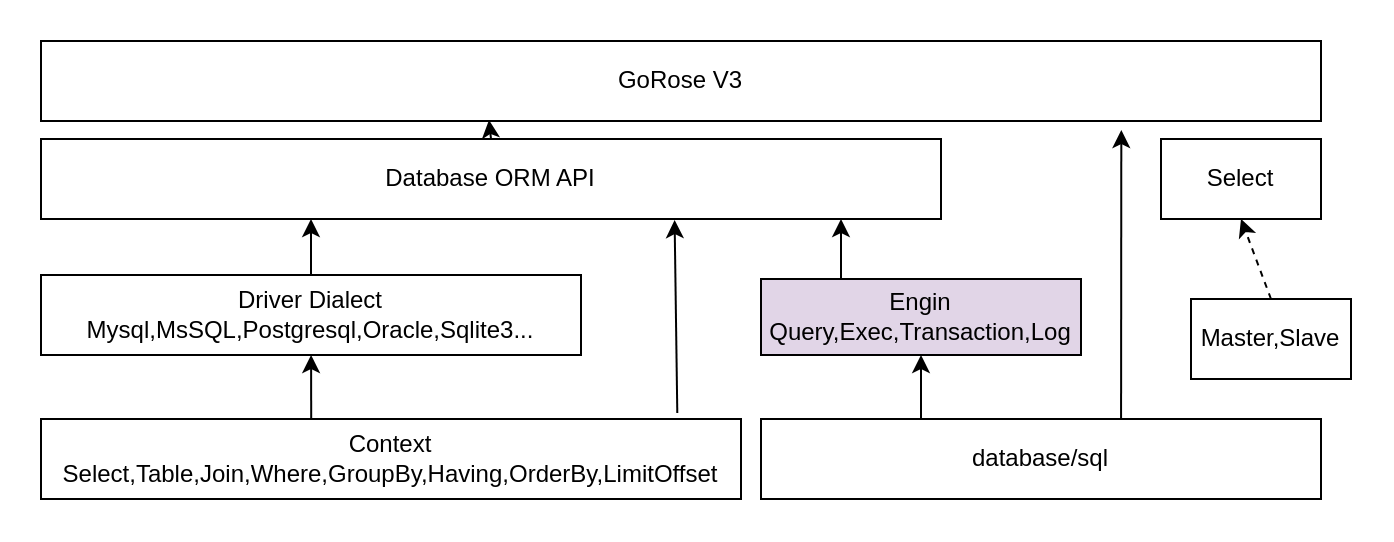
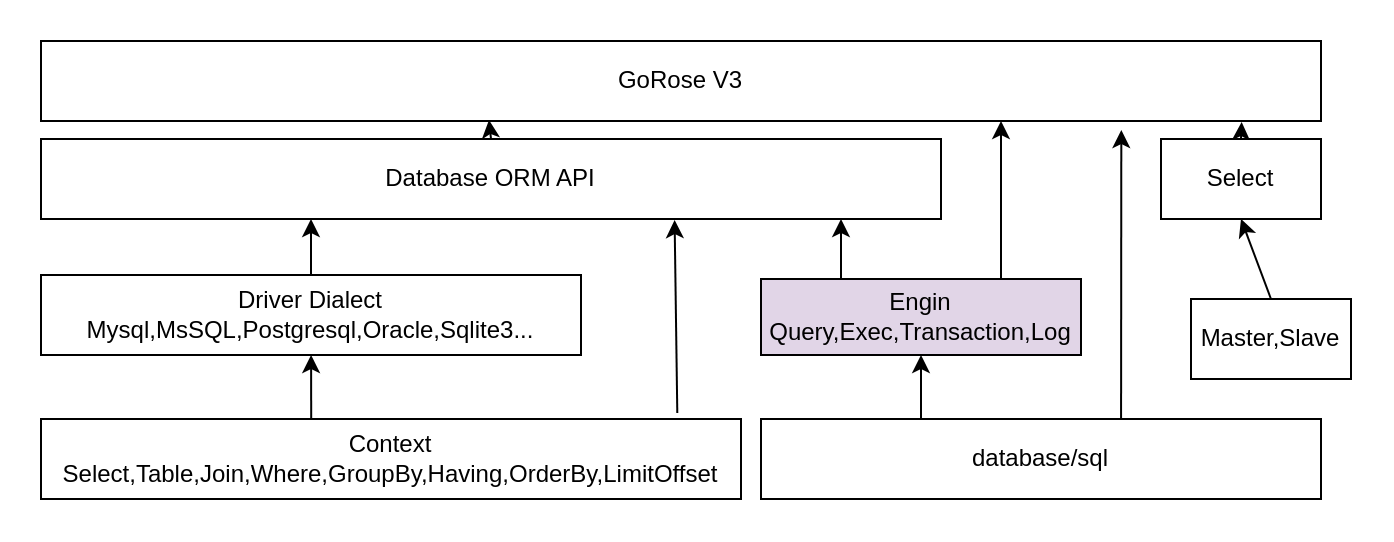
edge "Select" -> "GoRose V3": added
edge "Engin Query,Exec,Transaction,Log" -> "GoRose V3": added
edge "Master,Slave" -> "Select": style dashed -> solid
